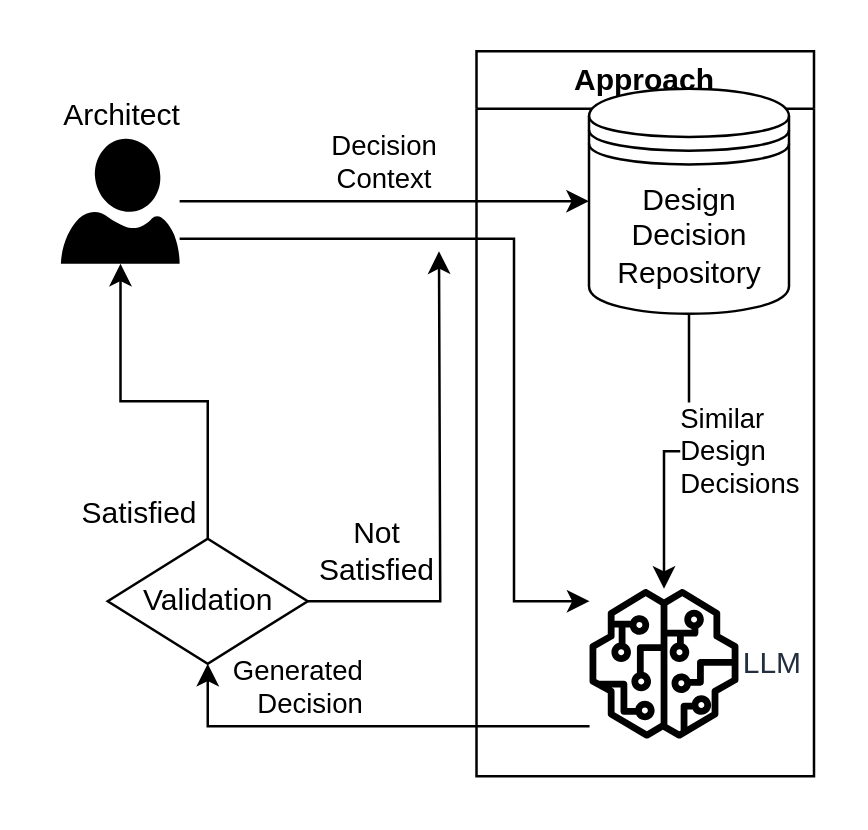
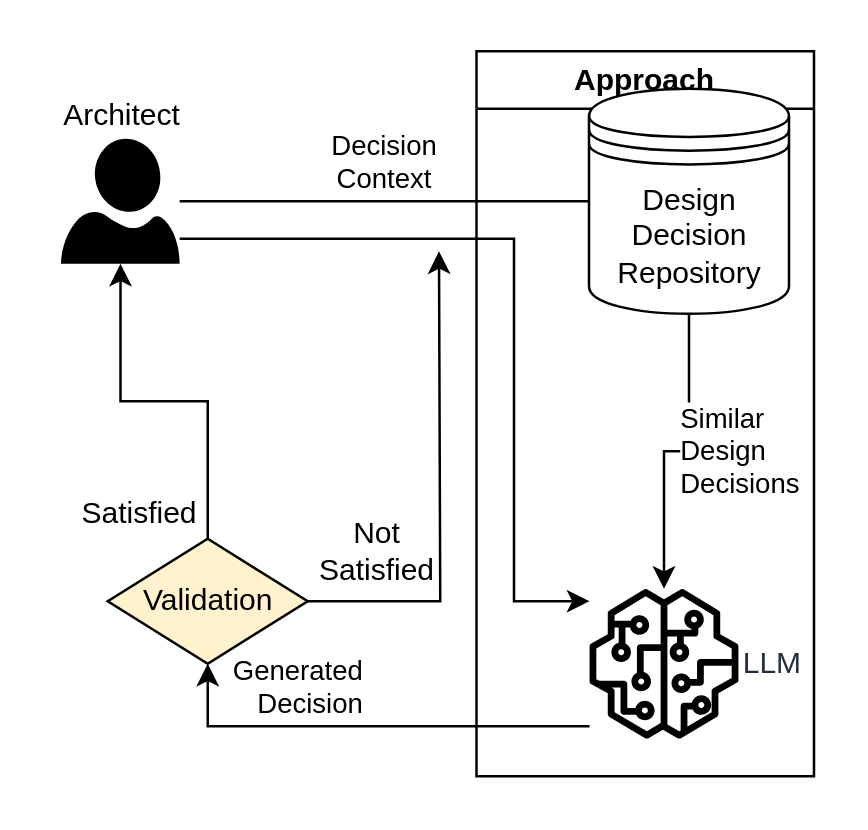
edge "Architect" -> "Design Decision Repository": arrowhead classic -> none
node "Validation": fillcolor #ffffff -> #fff2cc
